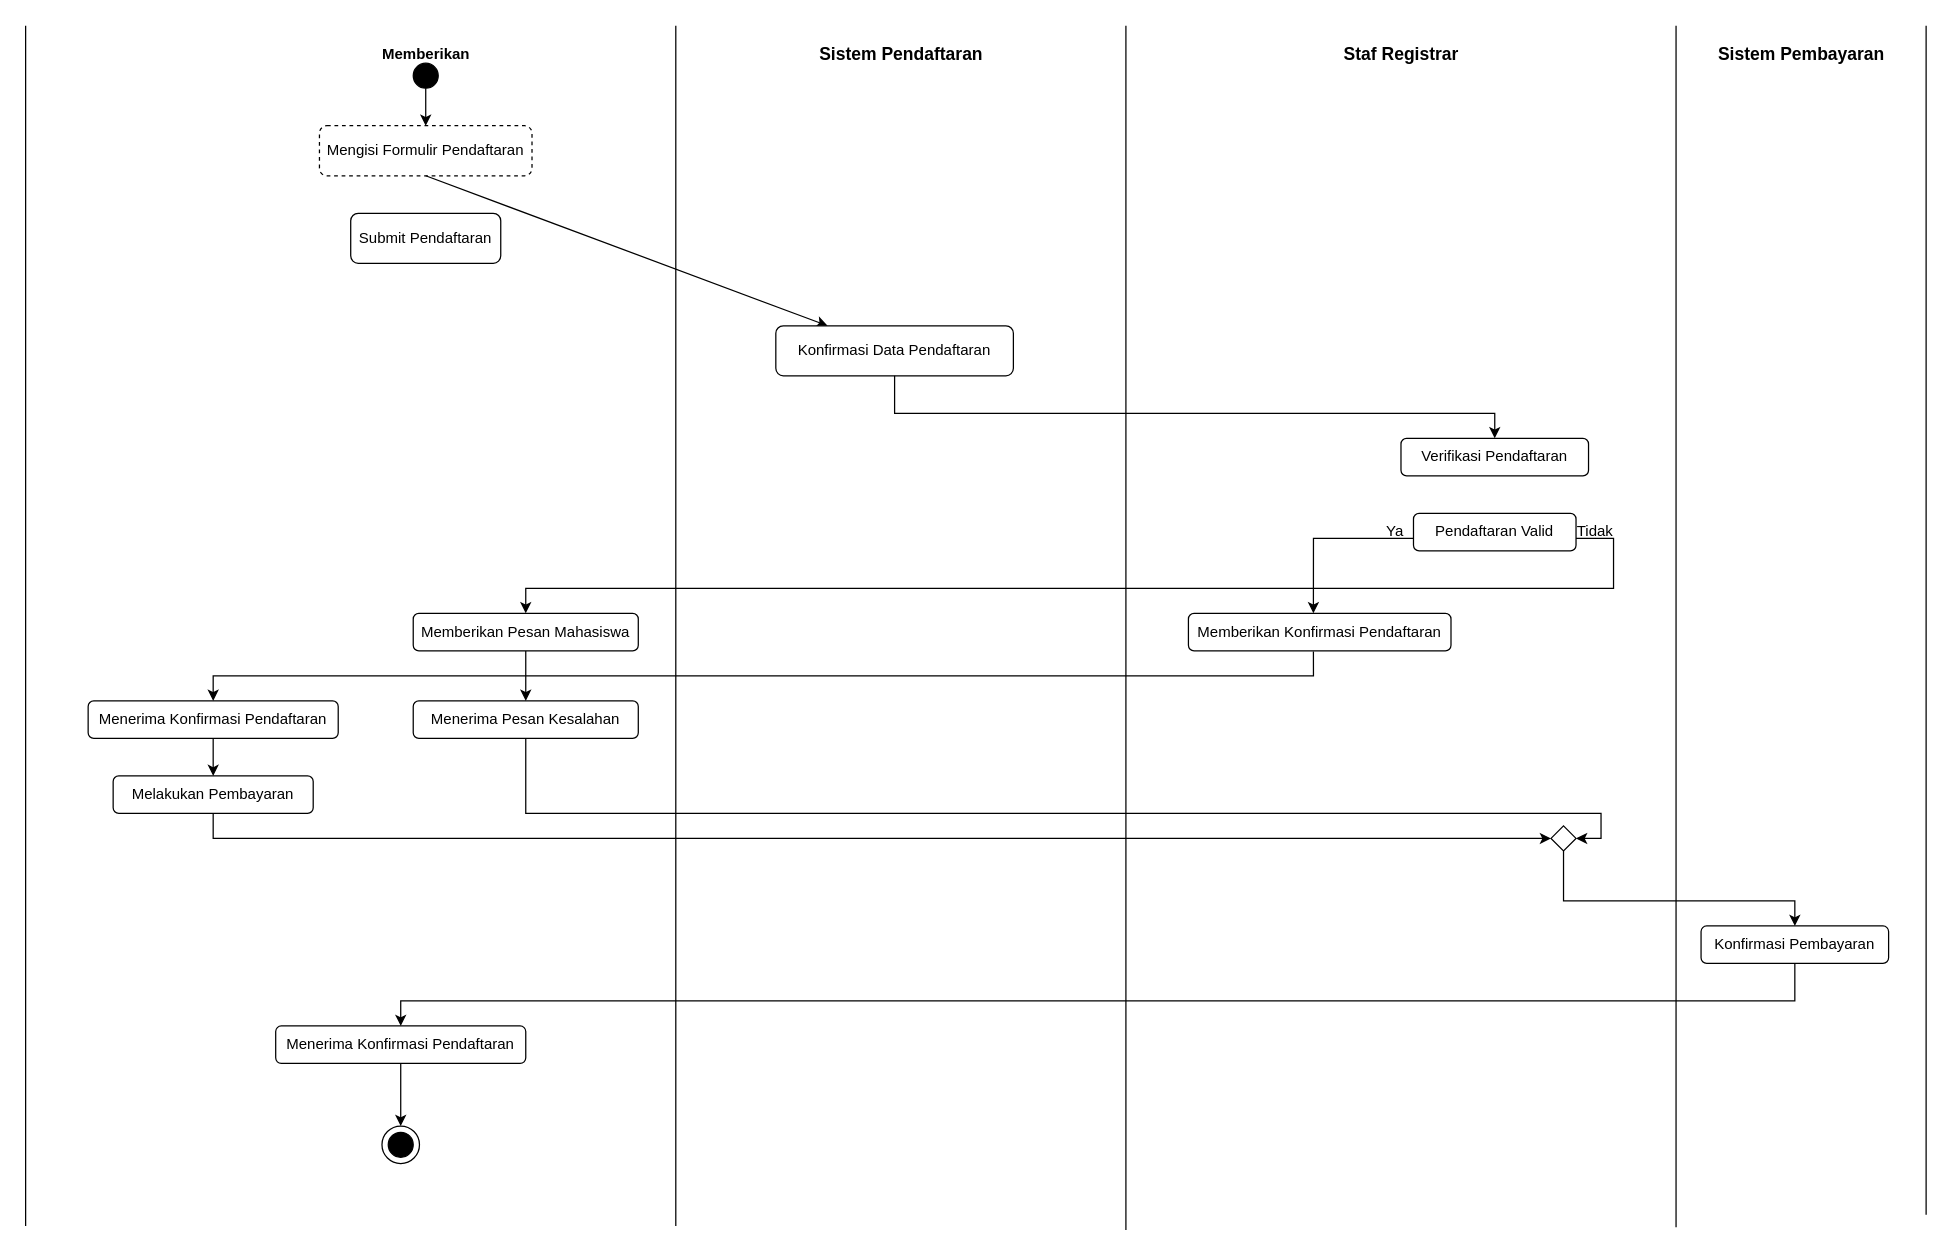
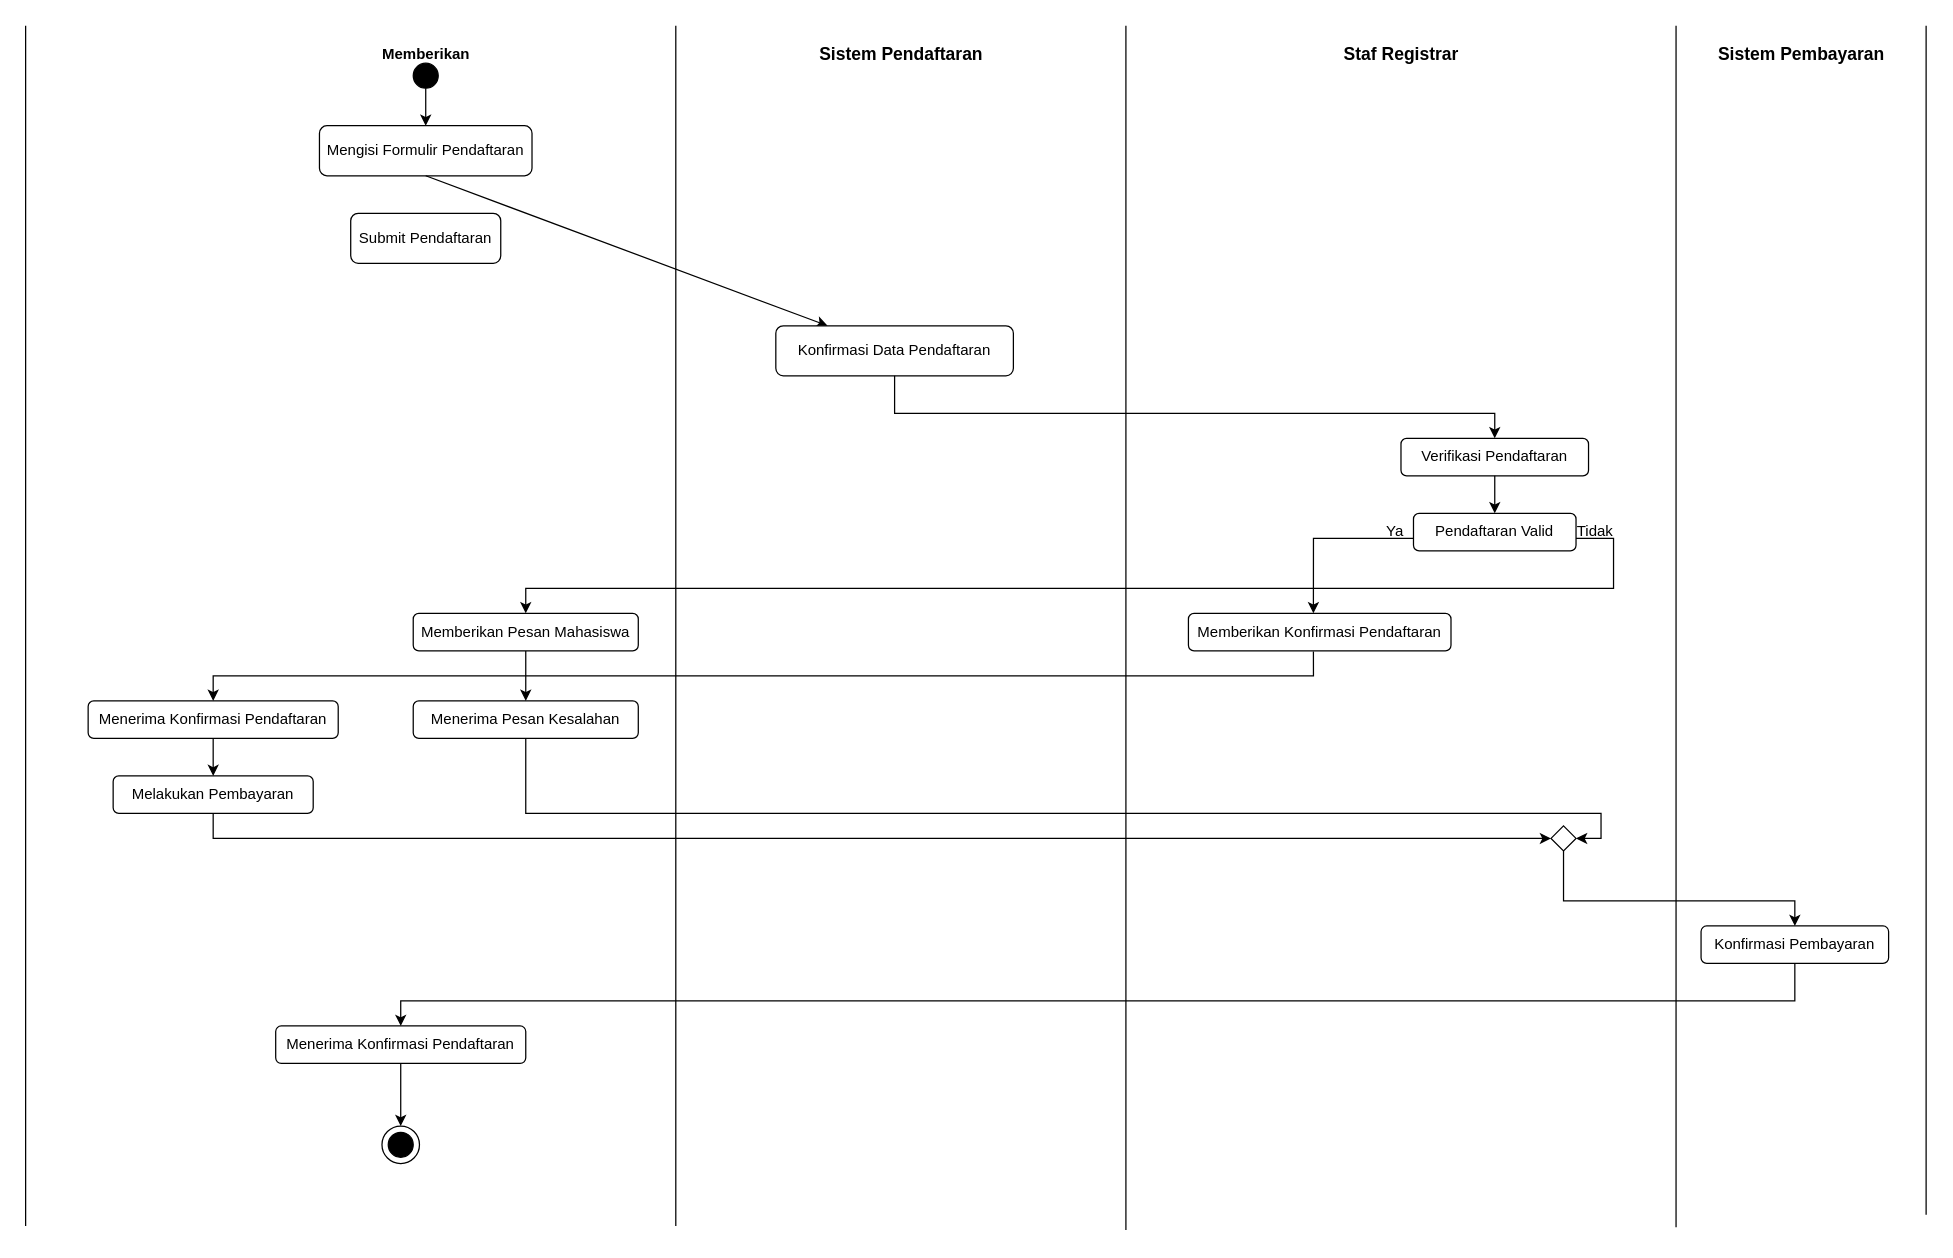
node "Mengisi Formulir Pendaftaran": style dashed -> solid
edge "Verifikasi Pendaftaran" -> "Pendaftaran Valid": added
